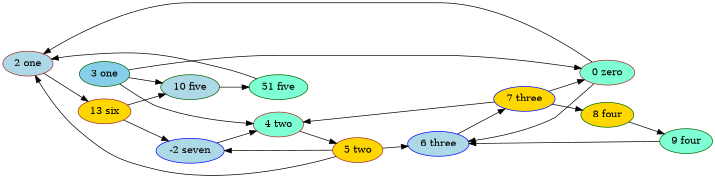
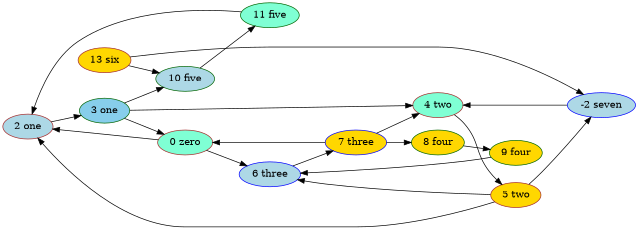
edge "2 one" -> "13 six": now "2 one" -> "3 one"
node "51 five": label "51 five" -> "11 five"
node "9 four": fillcolor aquamarine -> gold
